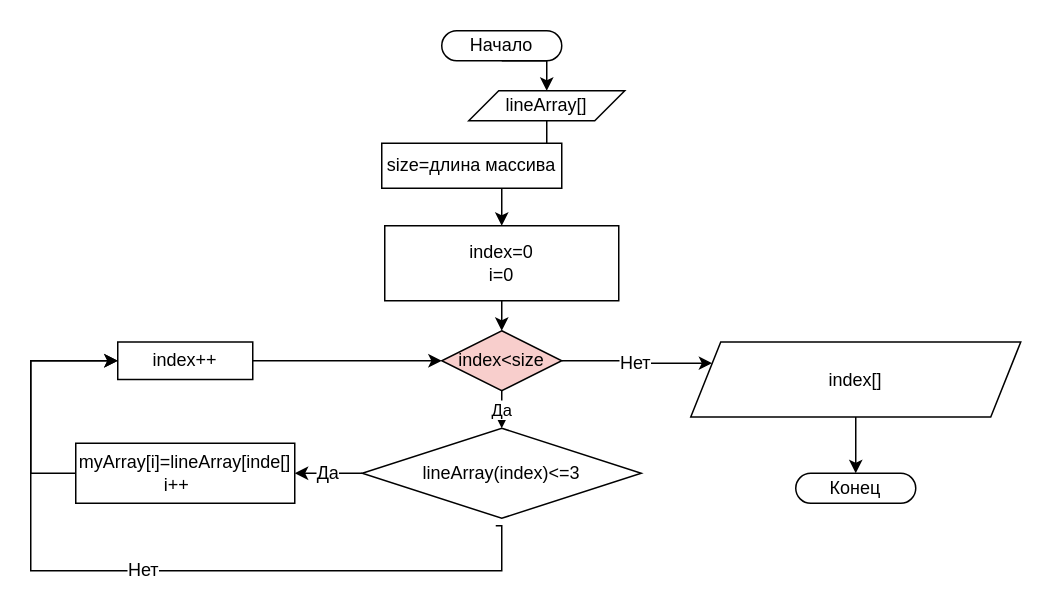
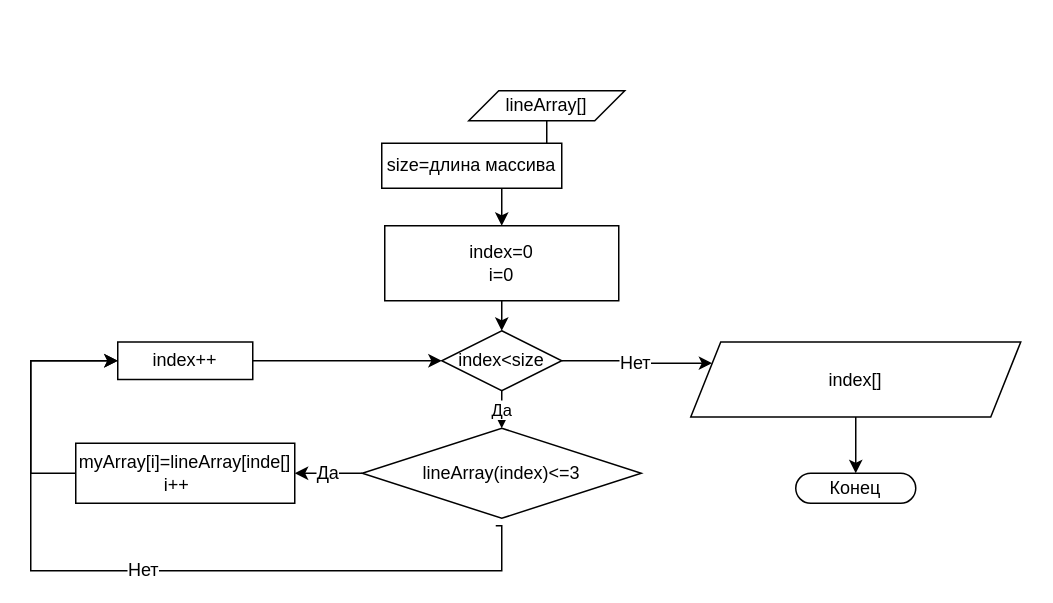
node "Начало": removed
edge "Начало" -> "lineArray[]": removed
node "index<size": fillcolor #f8cecc -> #ffffff
